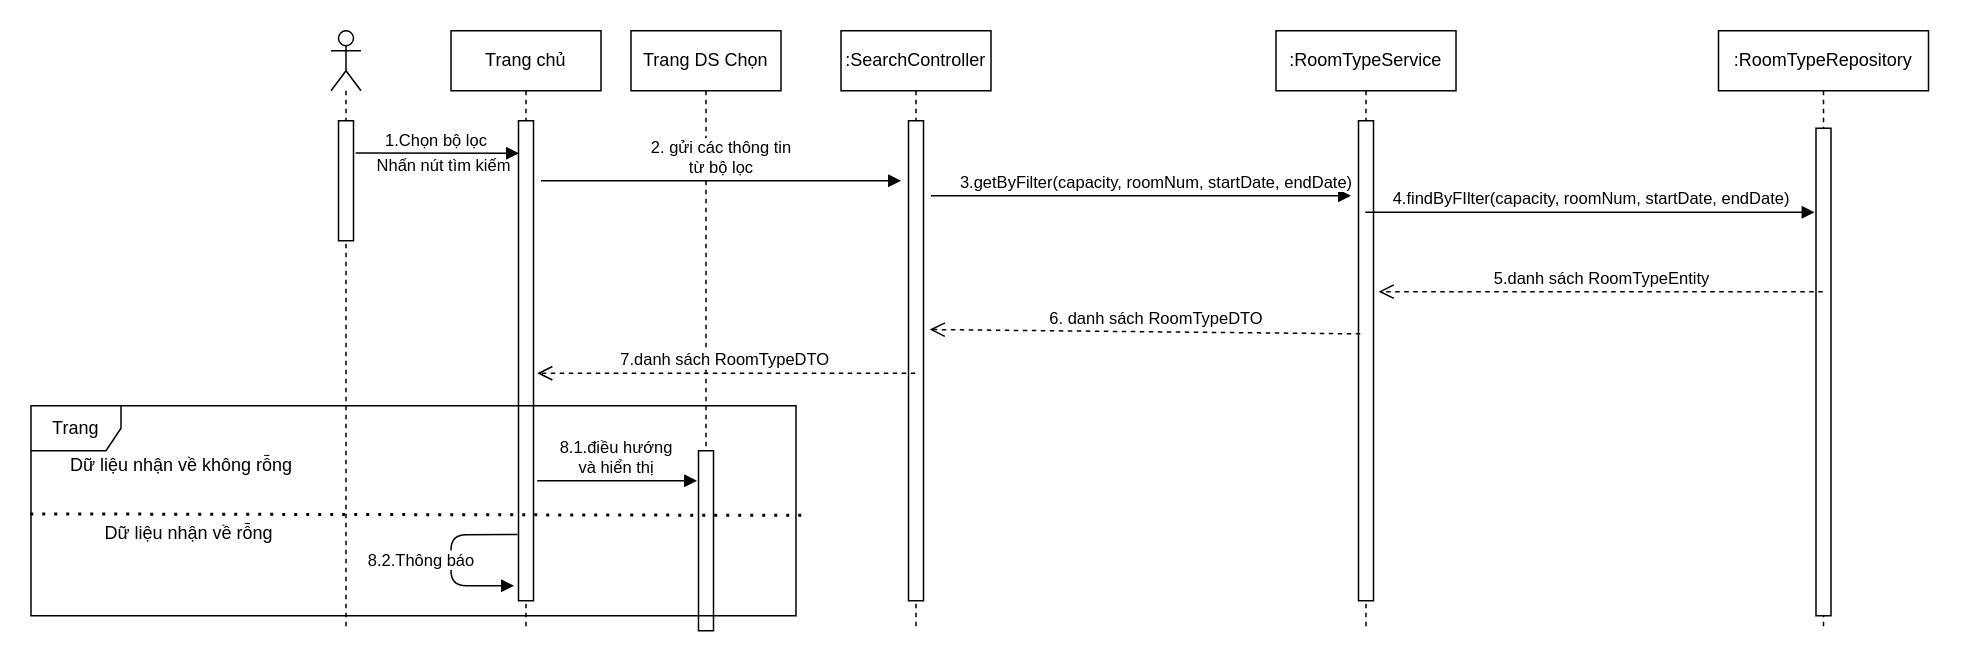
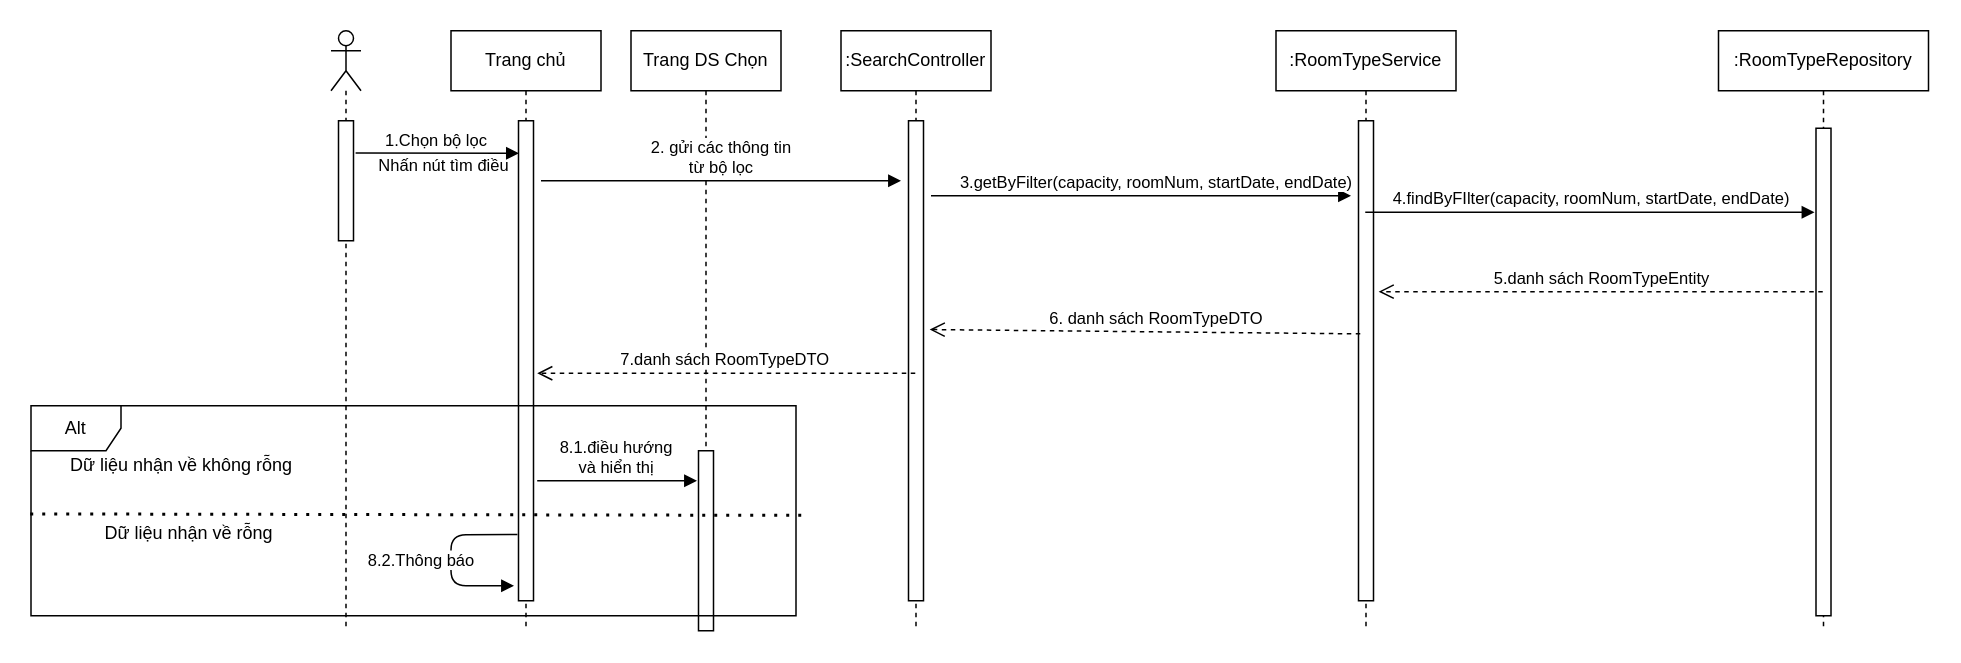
node "Nhấn nút tìm kiếm": label "Nhấn nút tìm kiếm" -> "Nhấn nút tìm điều"
node "Trang": label "Trang" -> "Alt"
